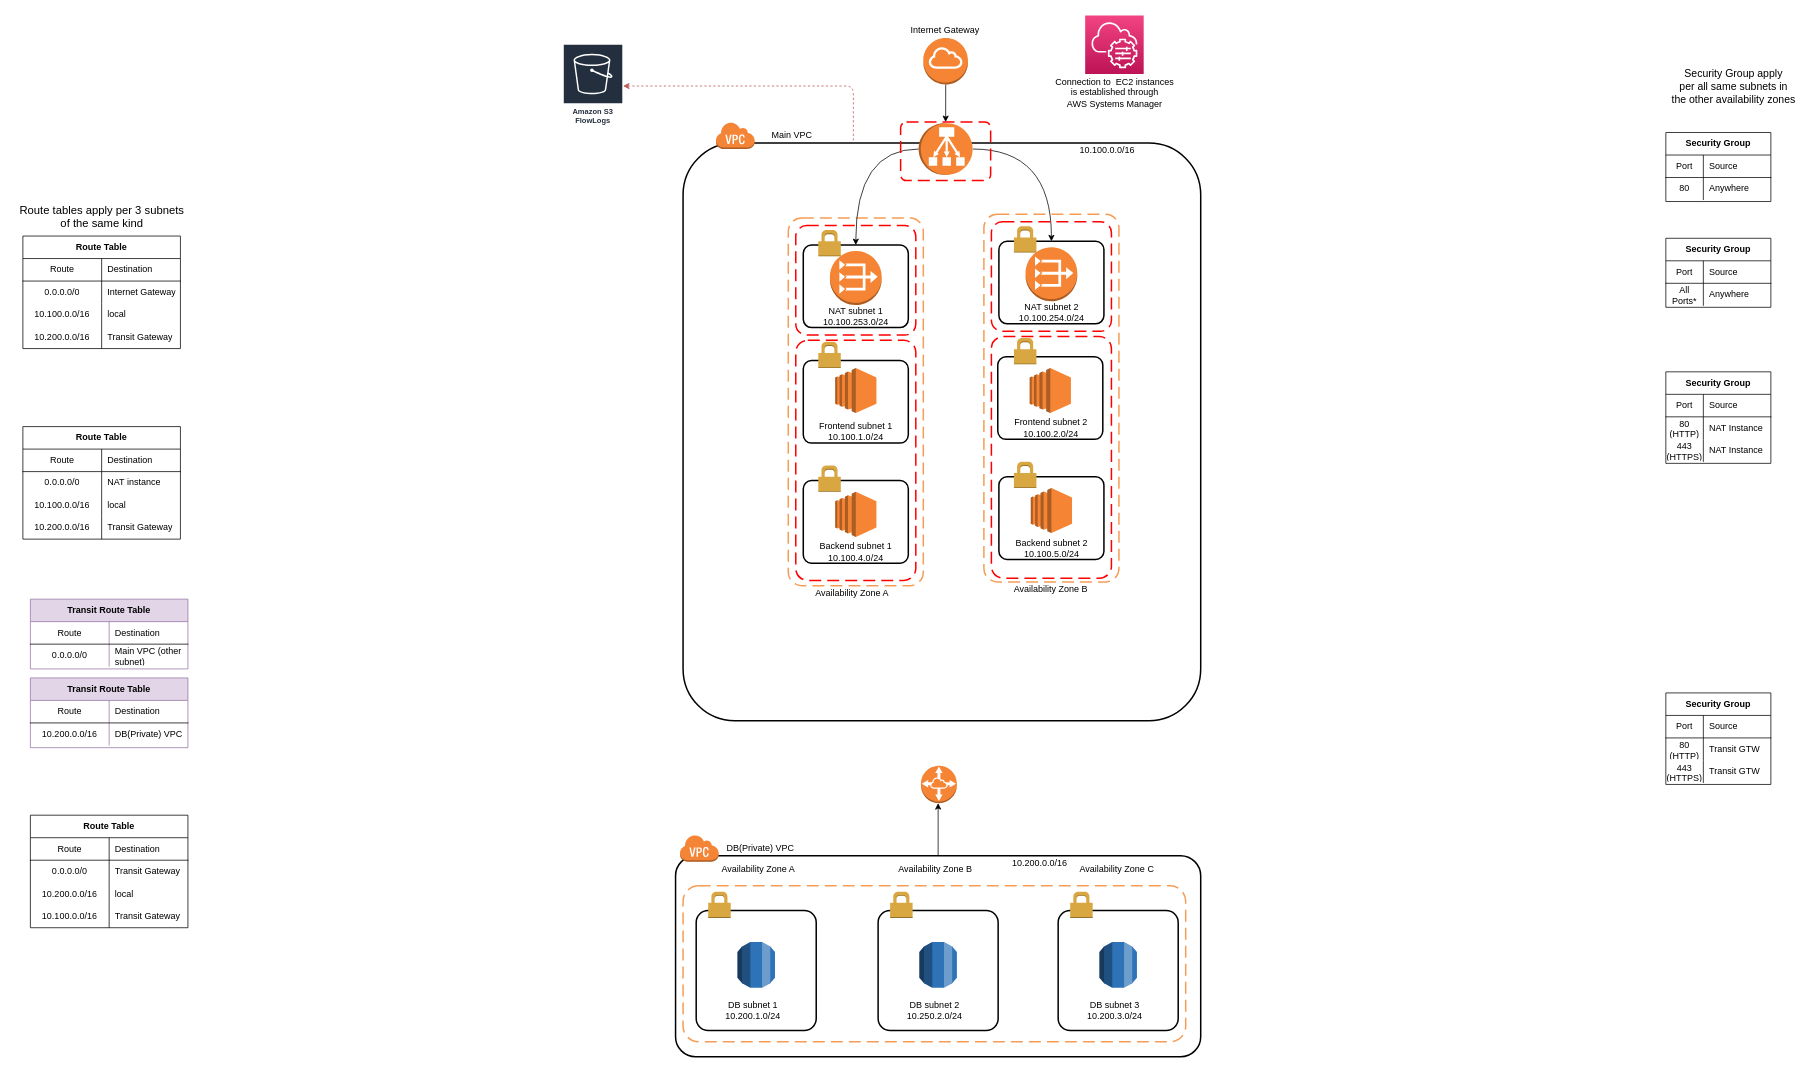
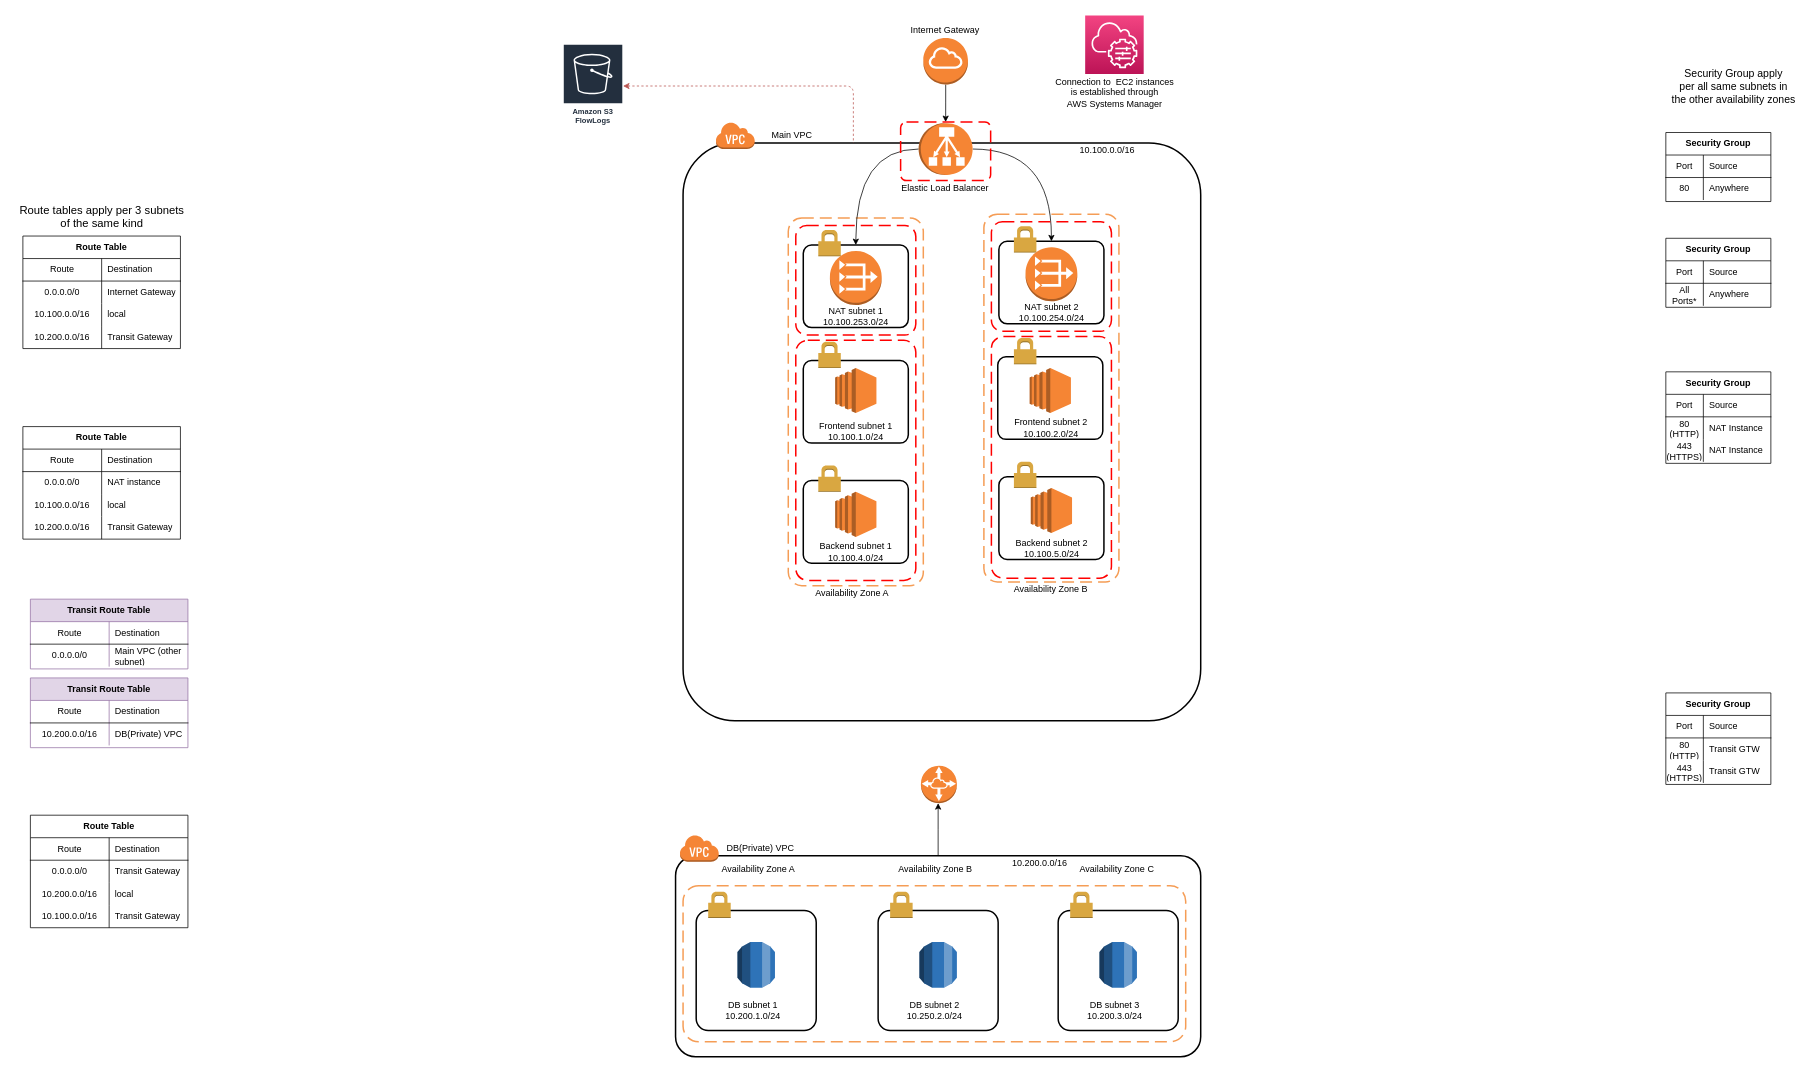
node "Elastic Load Balancer": added
